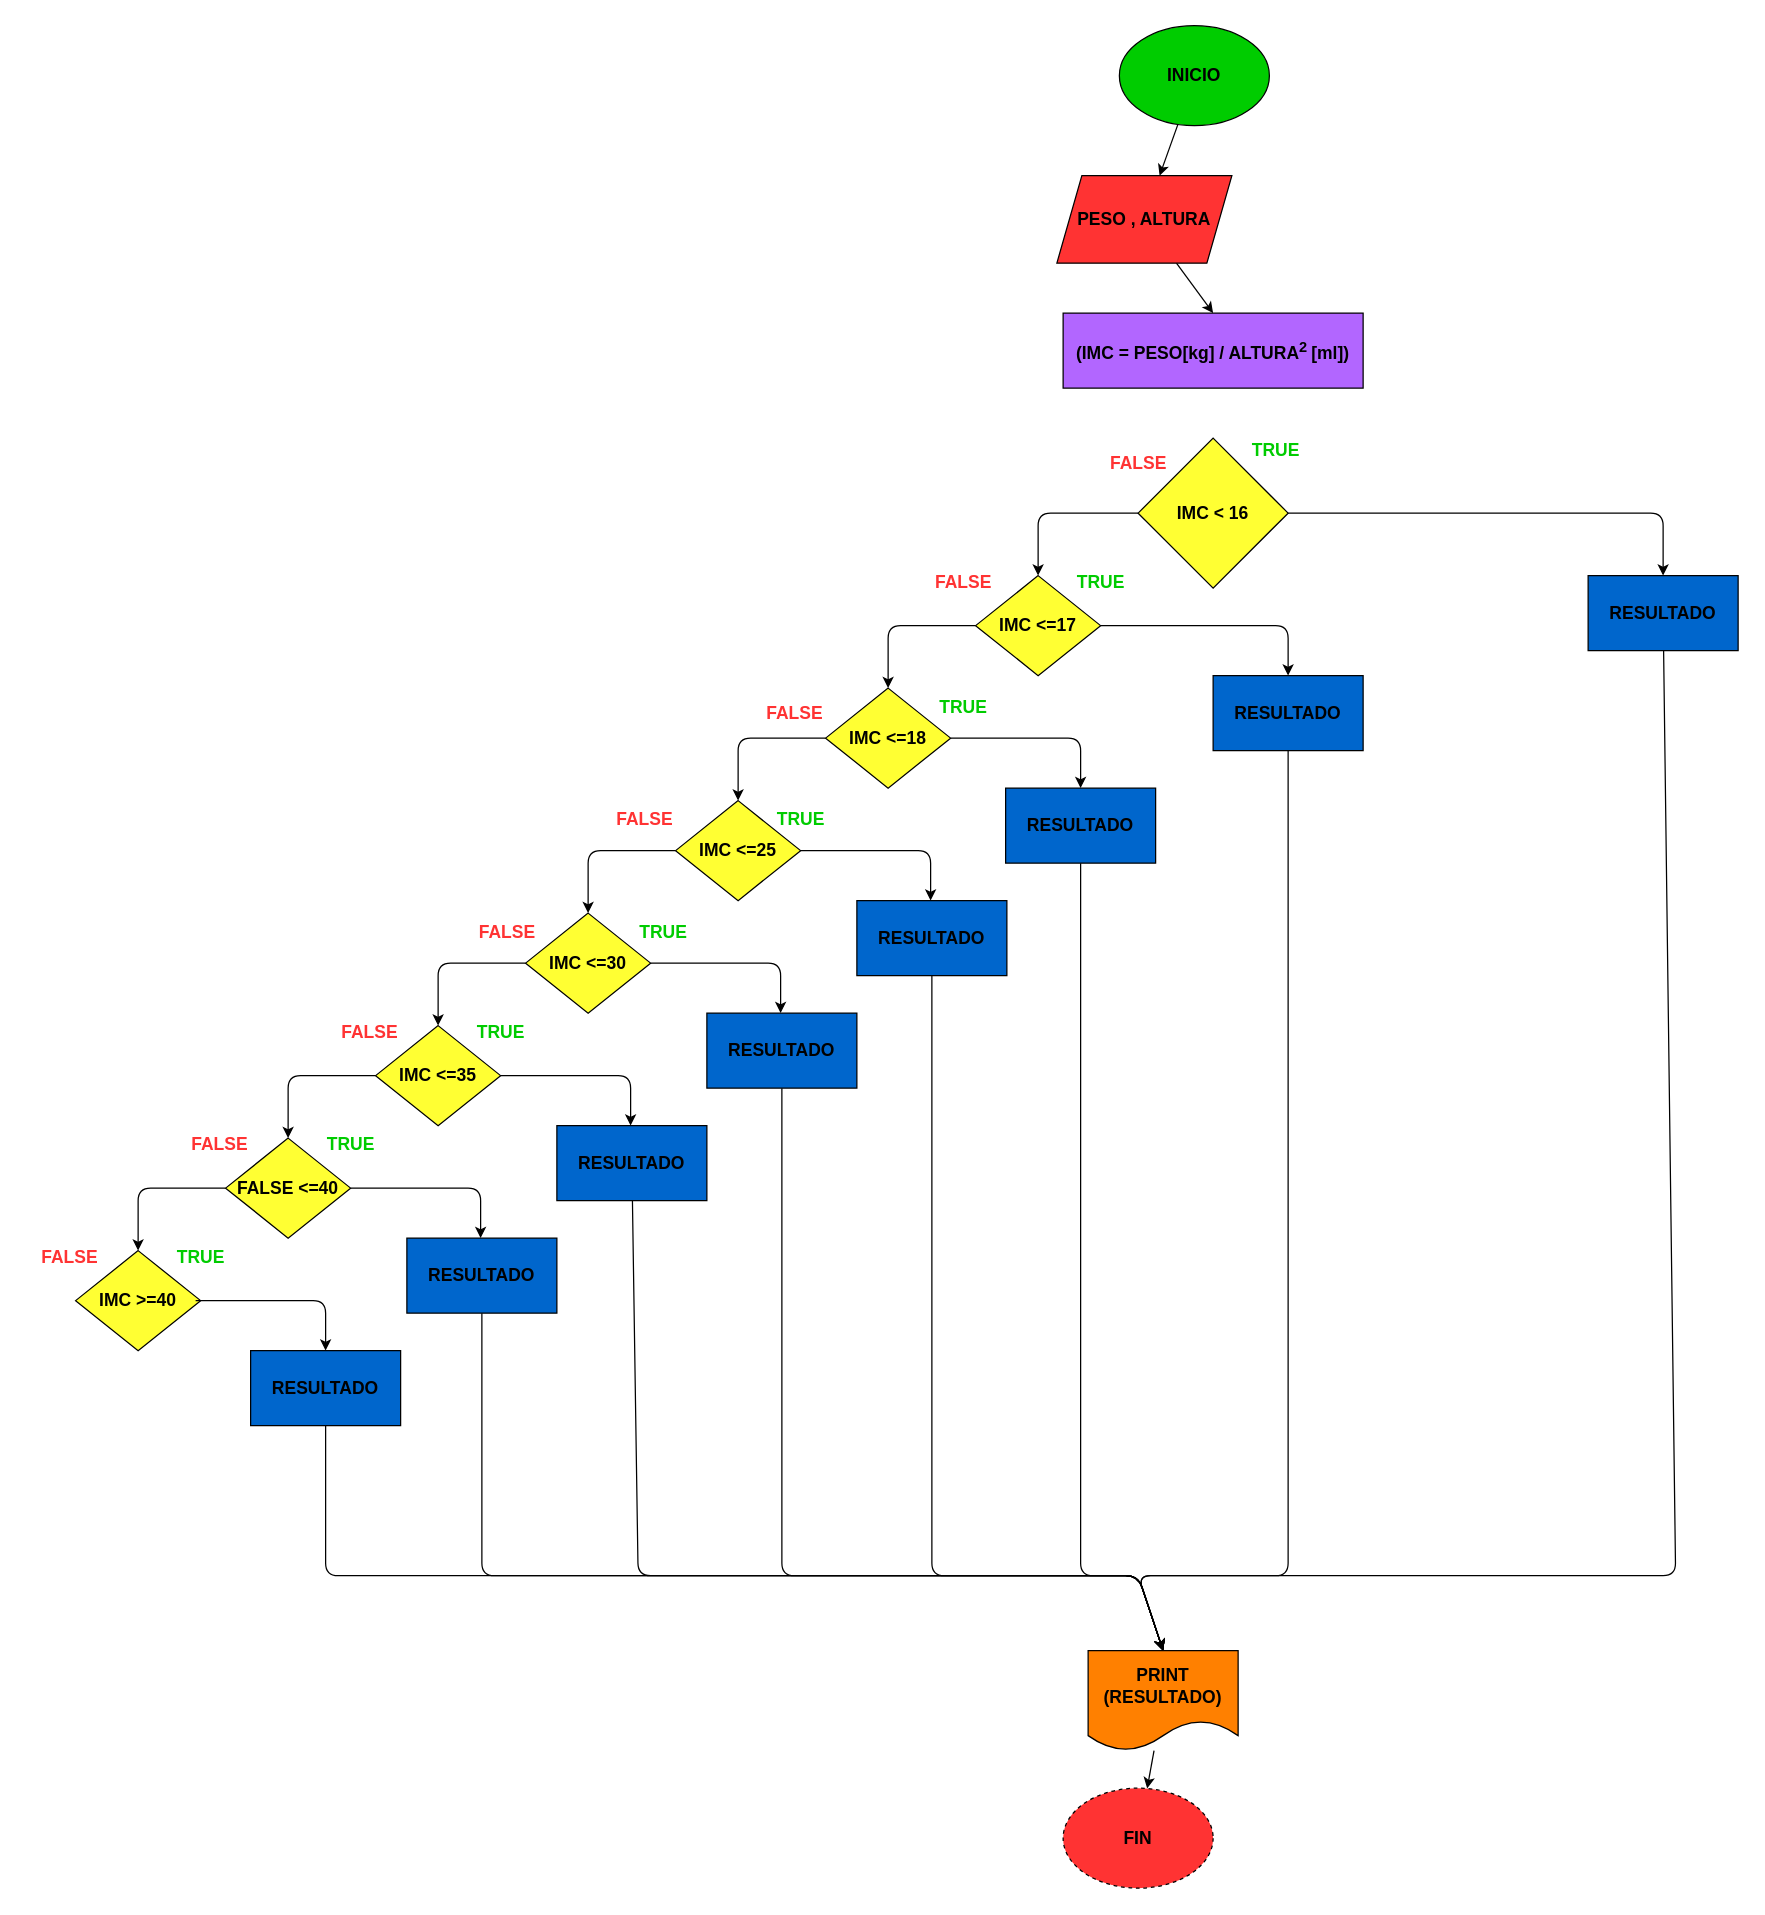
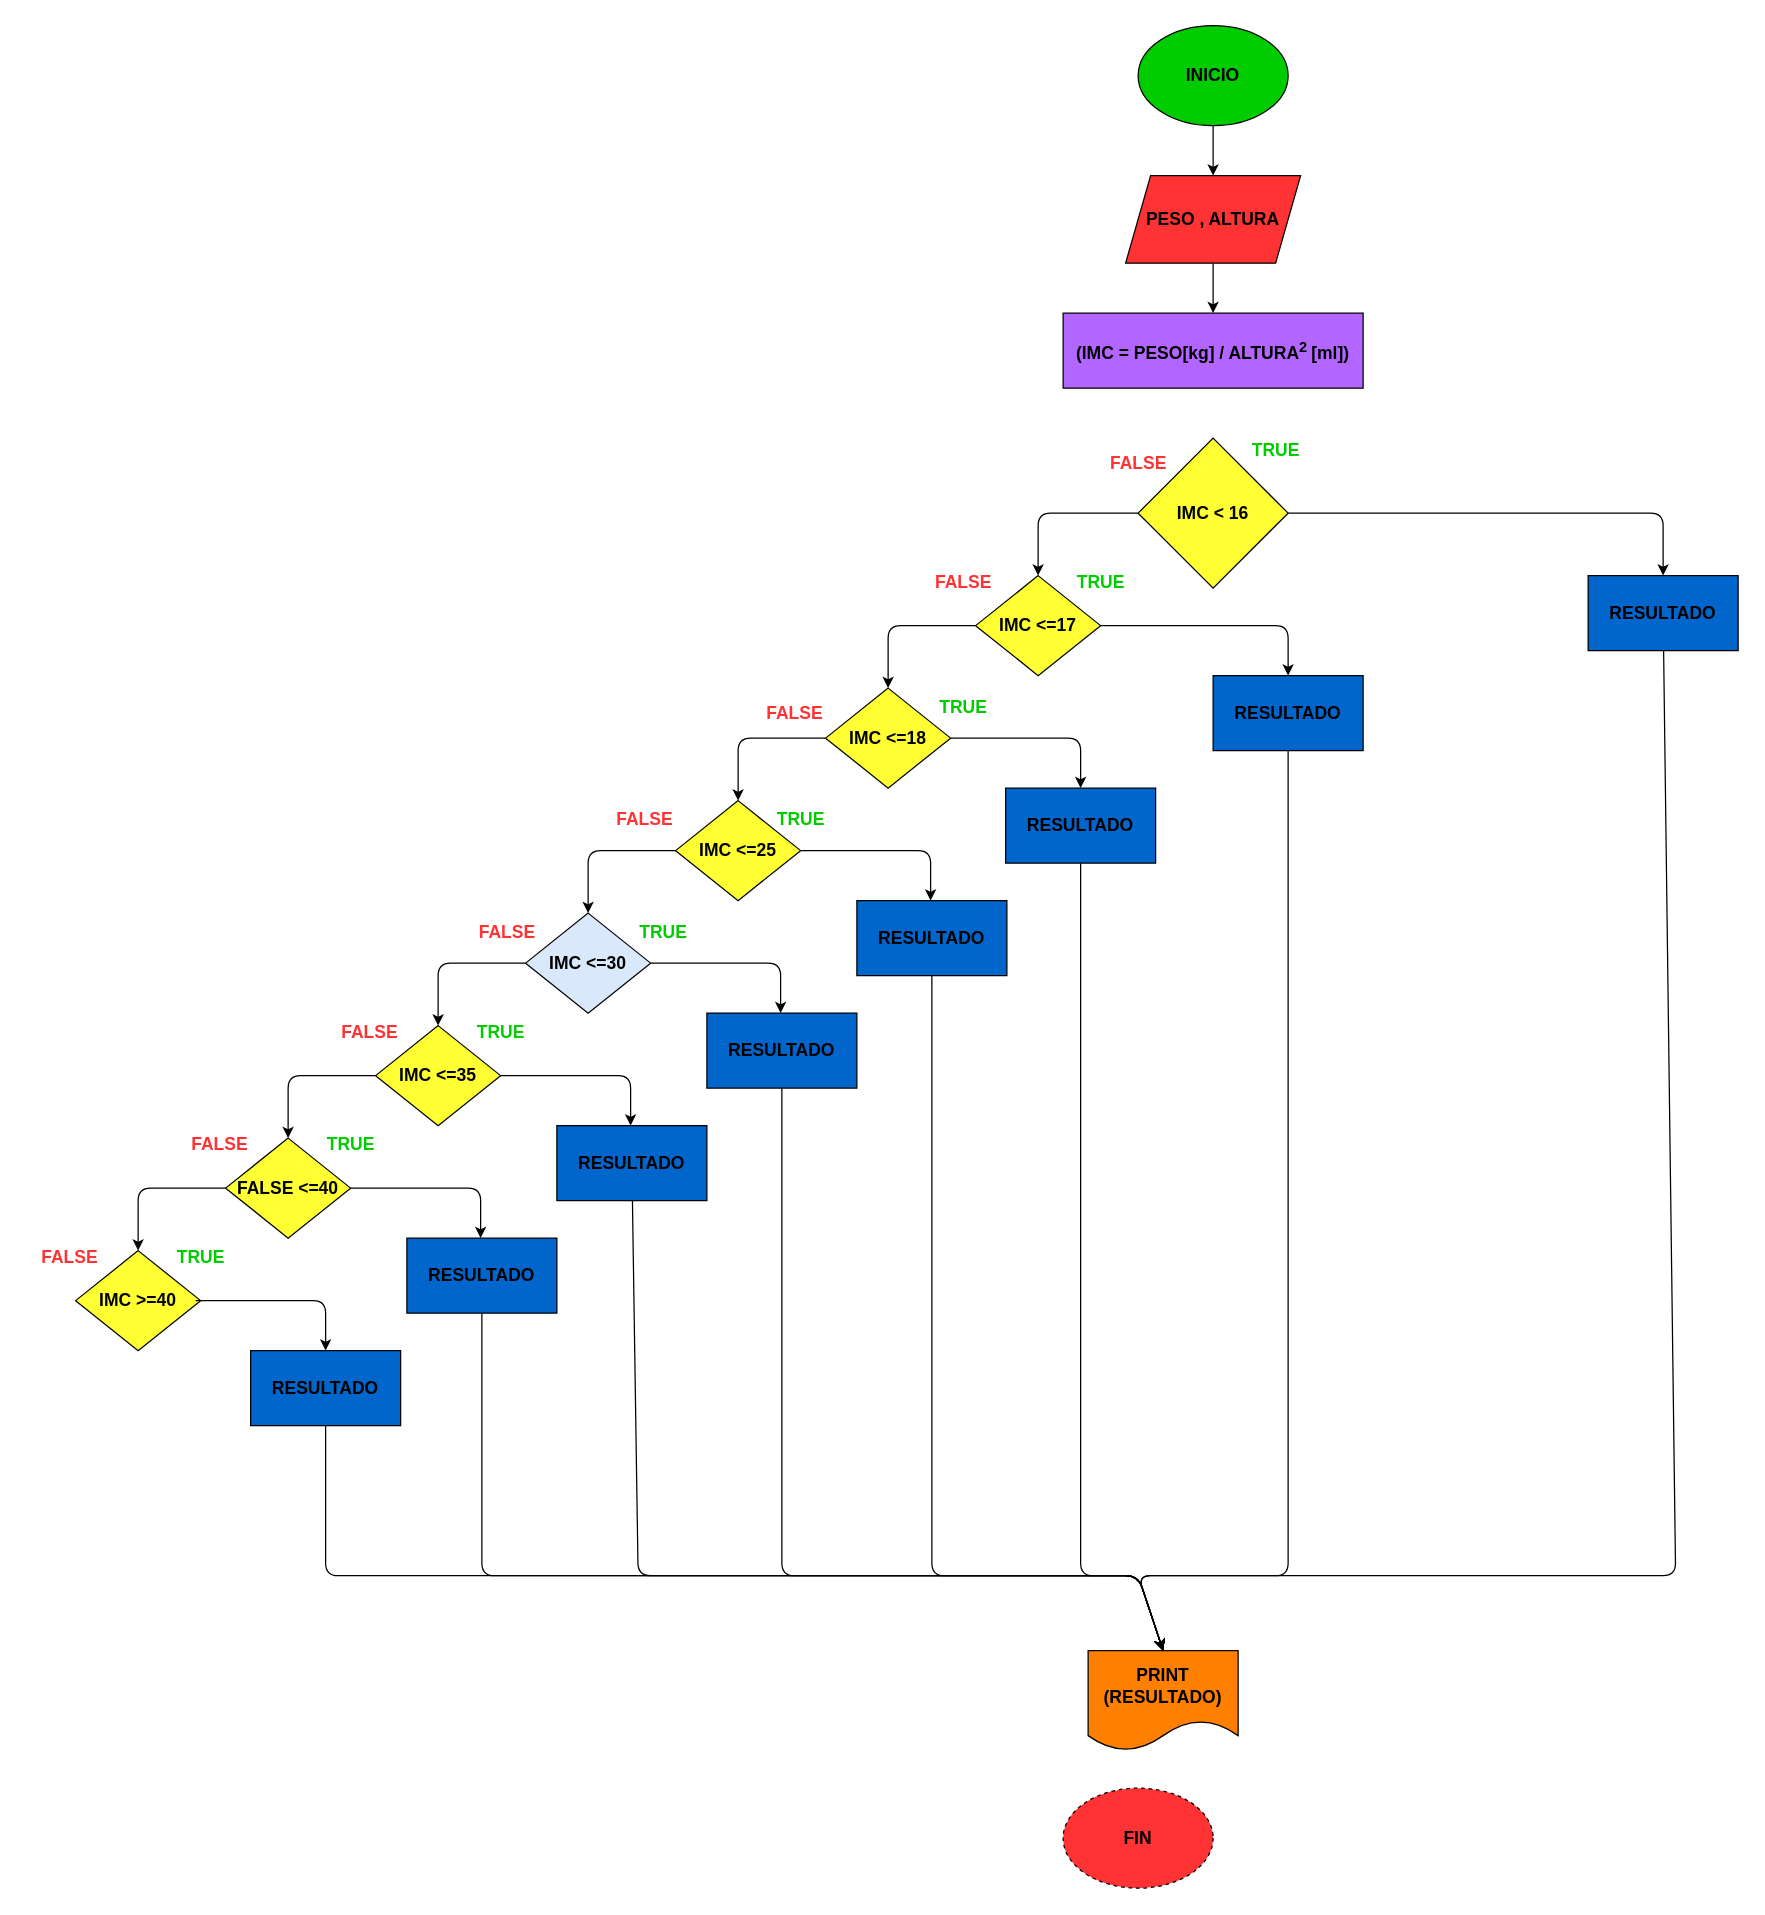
node "INICIO": moved (1194, 76) -> (1213, 76)
node "PESO , ALTURA": moved (1144, 219) -> (1213, 219)
node "IMC <=30": fillcolor #ffff33 -> #dae8fc
edge "PRINT (RESULTADO)" -> "FIN": removed
